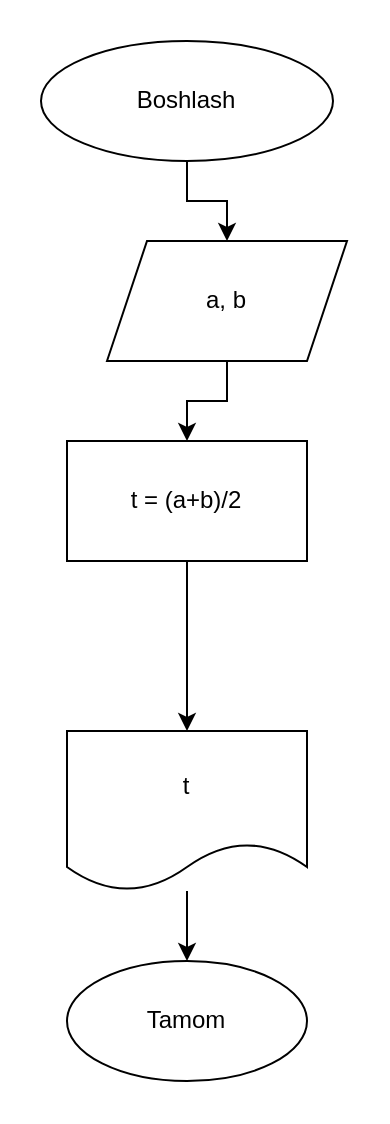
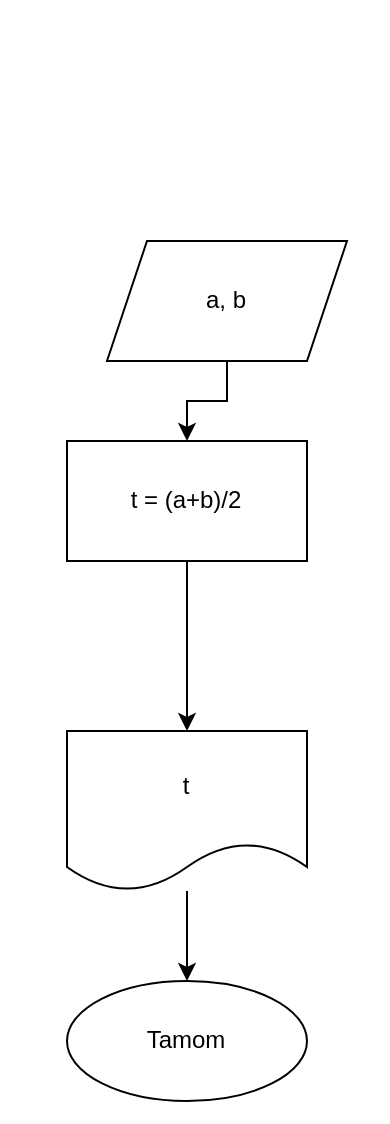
node "Boshlash": removed
edge "Boshlash" -> "a, b": removed
node "Tamom": moved (187, 1021) -> (187, 1041)
